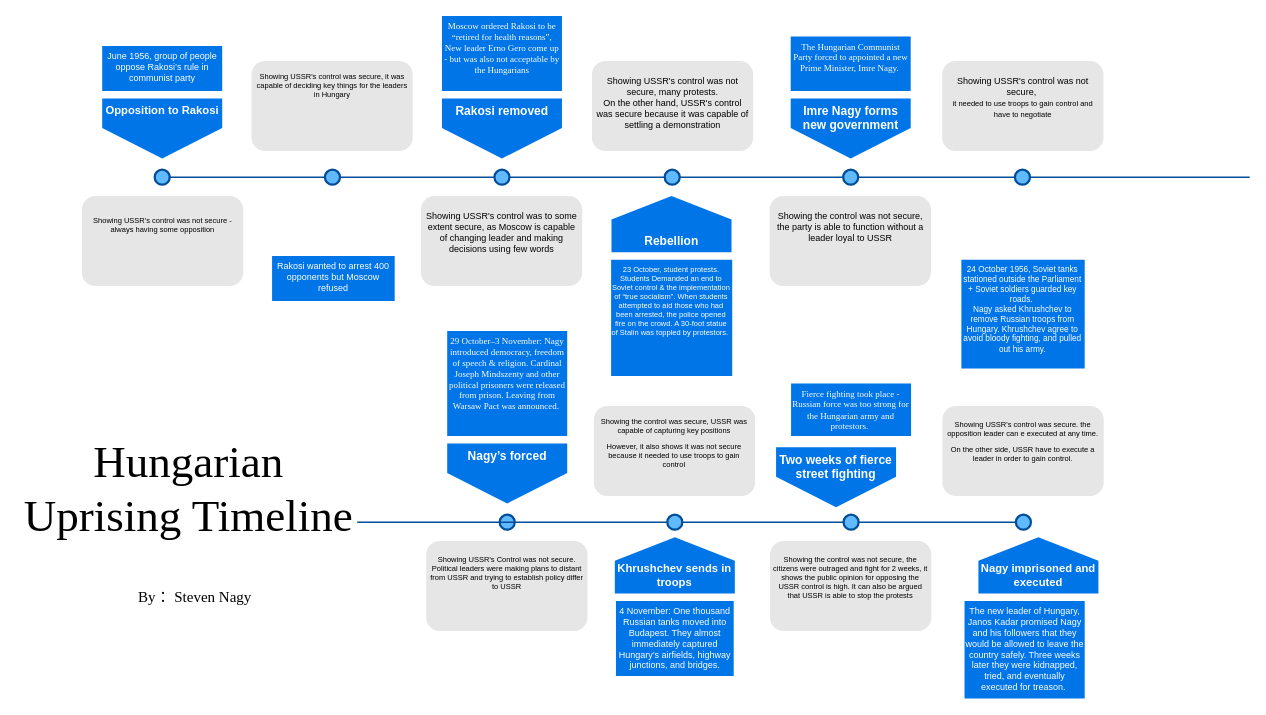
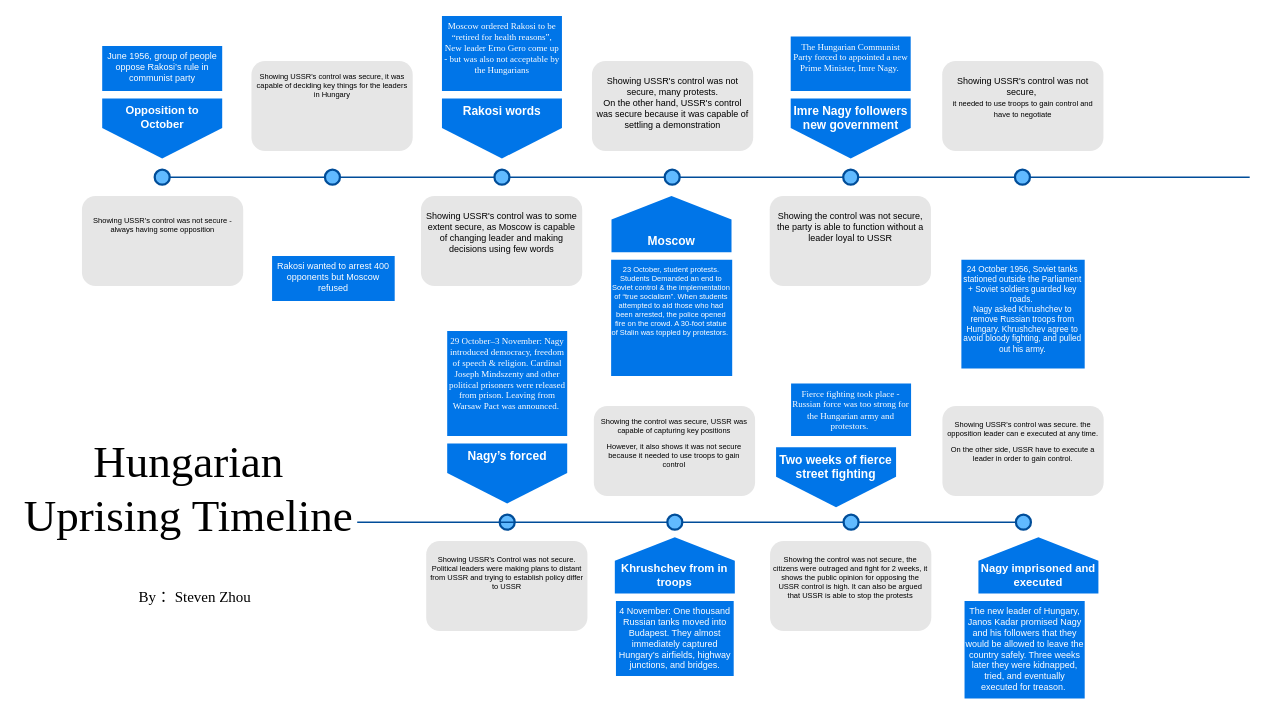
node "Opposition to Rakosi": label "Opposition to Rakosi" -> "Opposition to October"
node "Rakosi removed": label "Rakosi removed" -> "Rakosi words"
node "Imre Nagy forms new government": label "Imre Nagy forms new government" -> "Imre Nagy followers new government"
node "Rebellion": label "Rebellion" -> "Moscow"
node "Khrushchev sends in troops": label "Khrushchev sends in troops" -> "Khrushchev from in troops"
node "By： Steven Nagy": label "By： Steven Nagy" -> "By： Steven Zhou"
